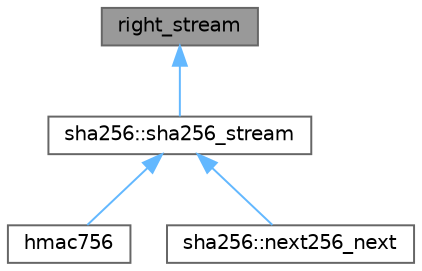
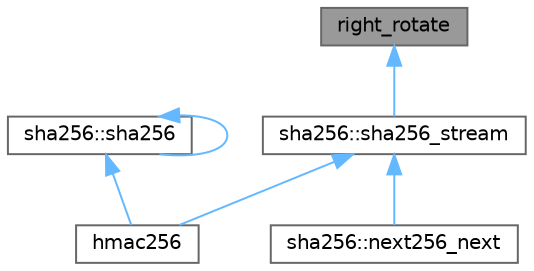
node "right_stream": label "right_stream" -> "right_rotate"
node "sha256::sha256": added
node "hmac756": label "hmac756" -> "hmac256"
